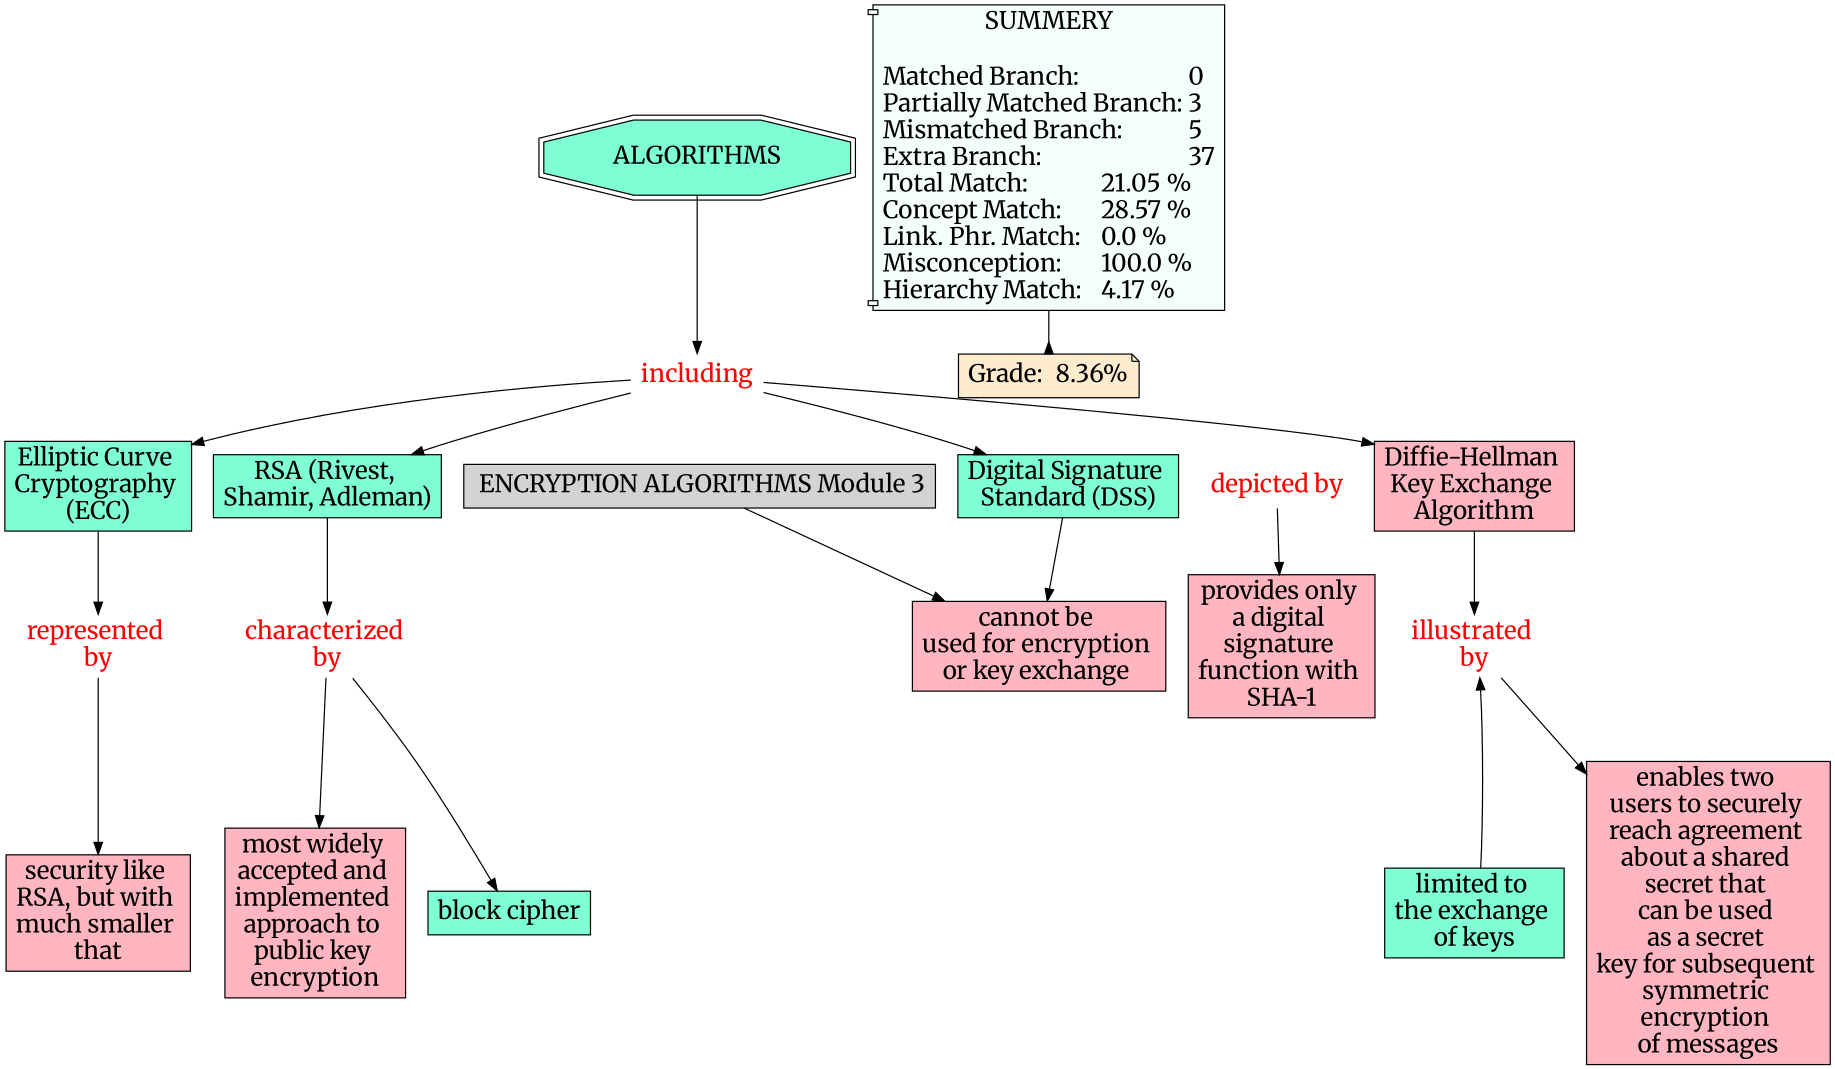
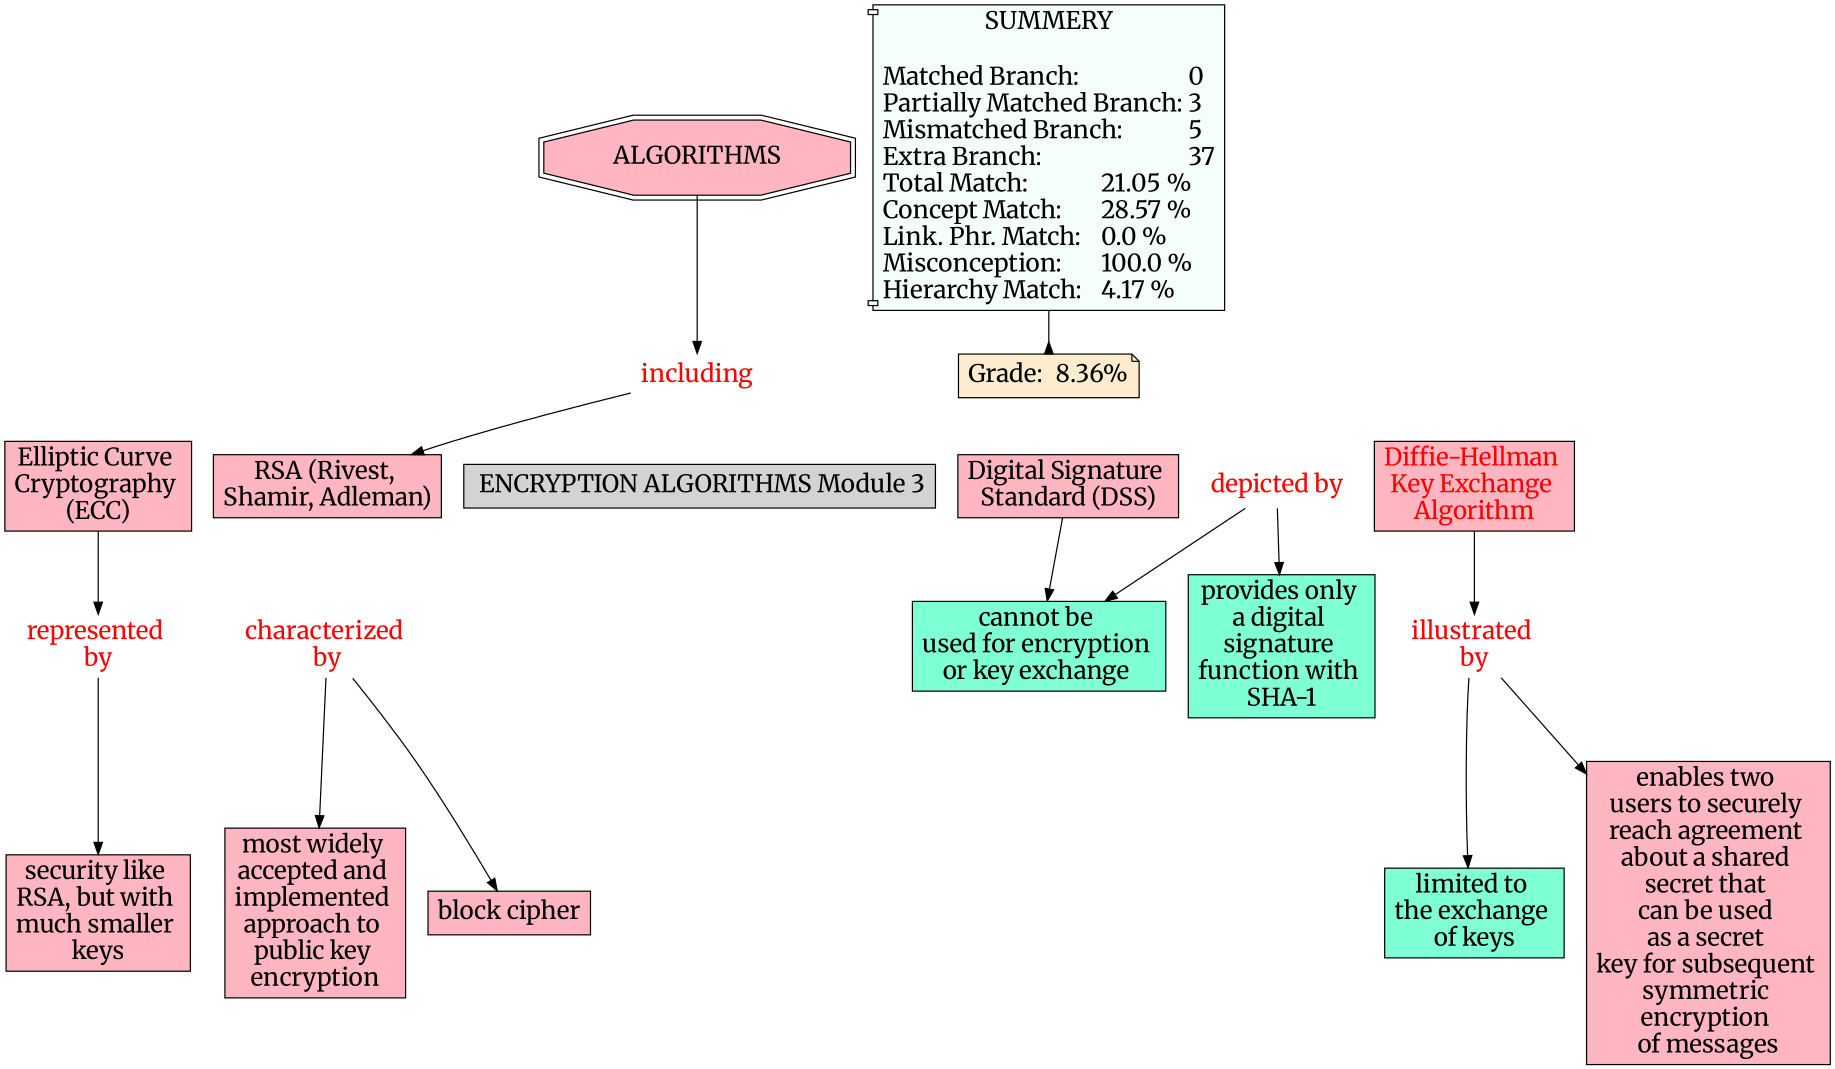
node "ALGORITHMS": fillcolor aquamarine -> #ffb6c1
edge "including" -> "Elliptic Curve Cryptography (ECC)": removed
edge "including" -> "Diffie-Hellman Key Exchange Algorithm": removed
edge "including" -> "Digital Signature Standard (DSS)": removed
node "Elliptic Curve Cryptography (ECC)": fillcolor aquamarine -> #ffb6c1
node "RSA (Rivest, Shamir, Adleman)": fillcolor aquamarine -> #ffb6c1
node "Digital Signature Standard (DSS)": fillcolor aquamarine -> #ffb6c1
node "Diffie-Hellman Key Exchange Algorithm": fontcolor black -> red
edge "ENCRYPTION ALGORITHMS Module 3" -> "cannot be used for encryption or key exchange": now "depicted by" -> "cannot be used for encryption or key exchange"
edge "RSA (Rivest, Shamir, Adleman)" -> "characterized by": removed
node "cannot be used for encryption or key exchange": fillcolor #ffb6c1 -> aquamarine
node "provides only a digital signature function with SHA-1": fillcolor #ffb6c1 -> aquamarine
edge "limited to the exchange of keys" -> "illustrated by": reversed
node "security like RSA, but with much smaller that": label "security like RSA, but with much smaller that" -> "security like RSA, but with much smaller keys"
node "block cipher": fillcolor aquamarine -> #ffb6c1
